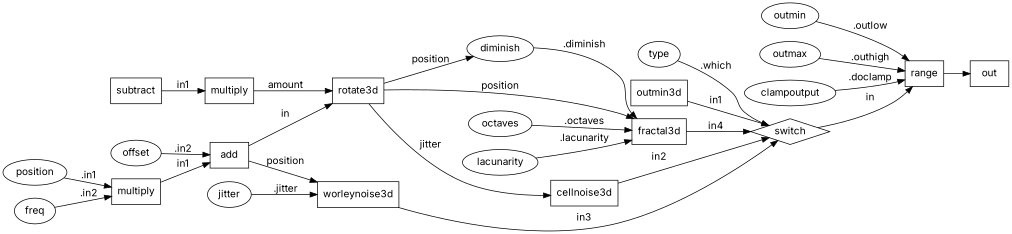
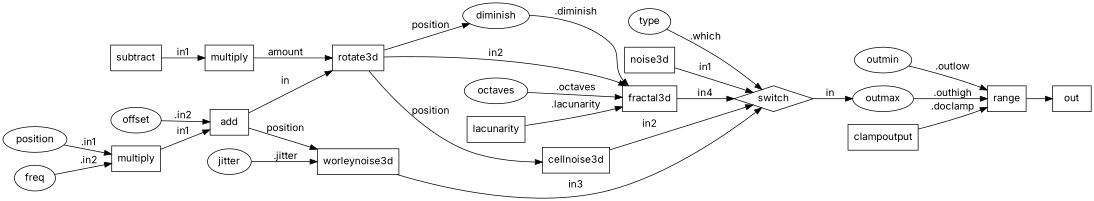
edge "rotate3d" -> "fractal3d": label "position" -> "in2"
node "outmin3d": label "outmin3d" -> "noise3d"
node "clampoutput": shape ellipse -> box
edge "switch" -> "range": now "switch" -> "outmax"
edge "rotate3d" -> "cellnoise3d": label "jitter" -> "position"
node "lacunarity": shape ellipse -> box
